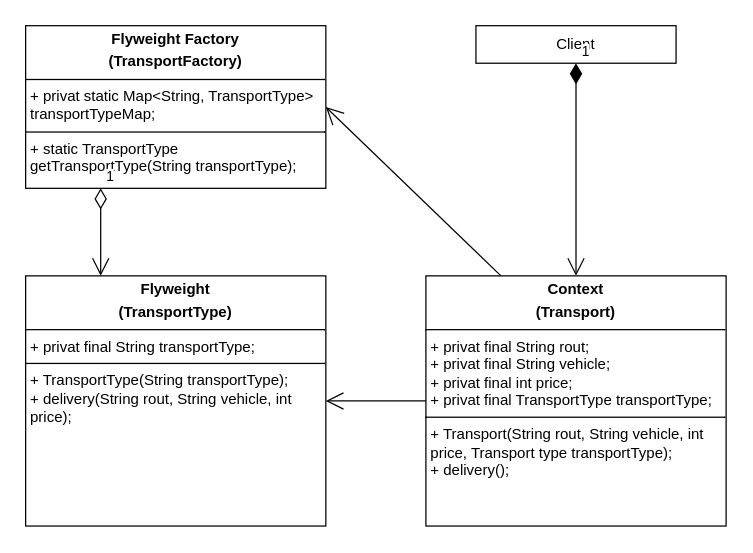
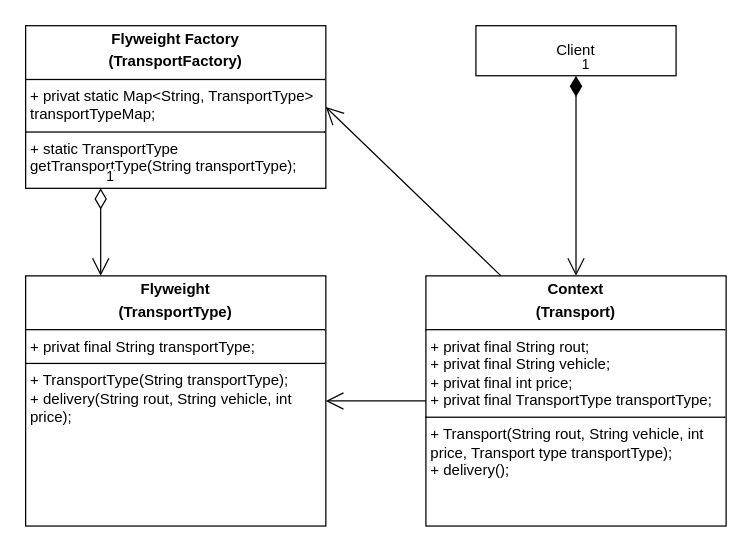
node "Client": size 200x38 -> 200x50
